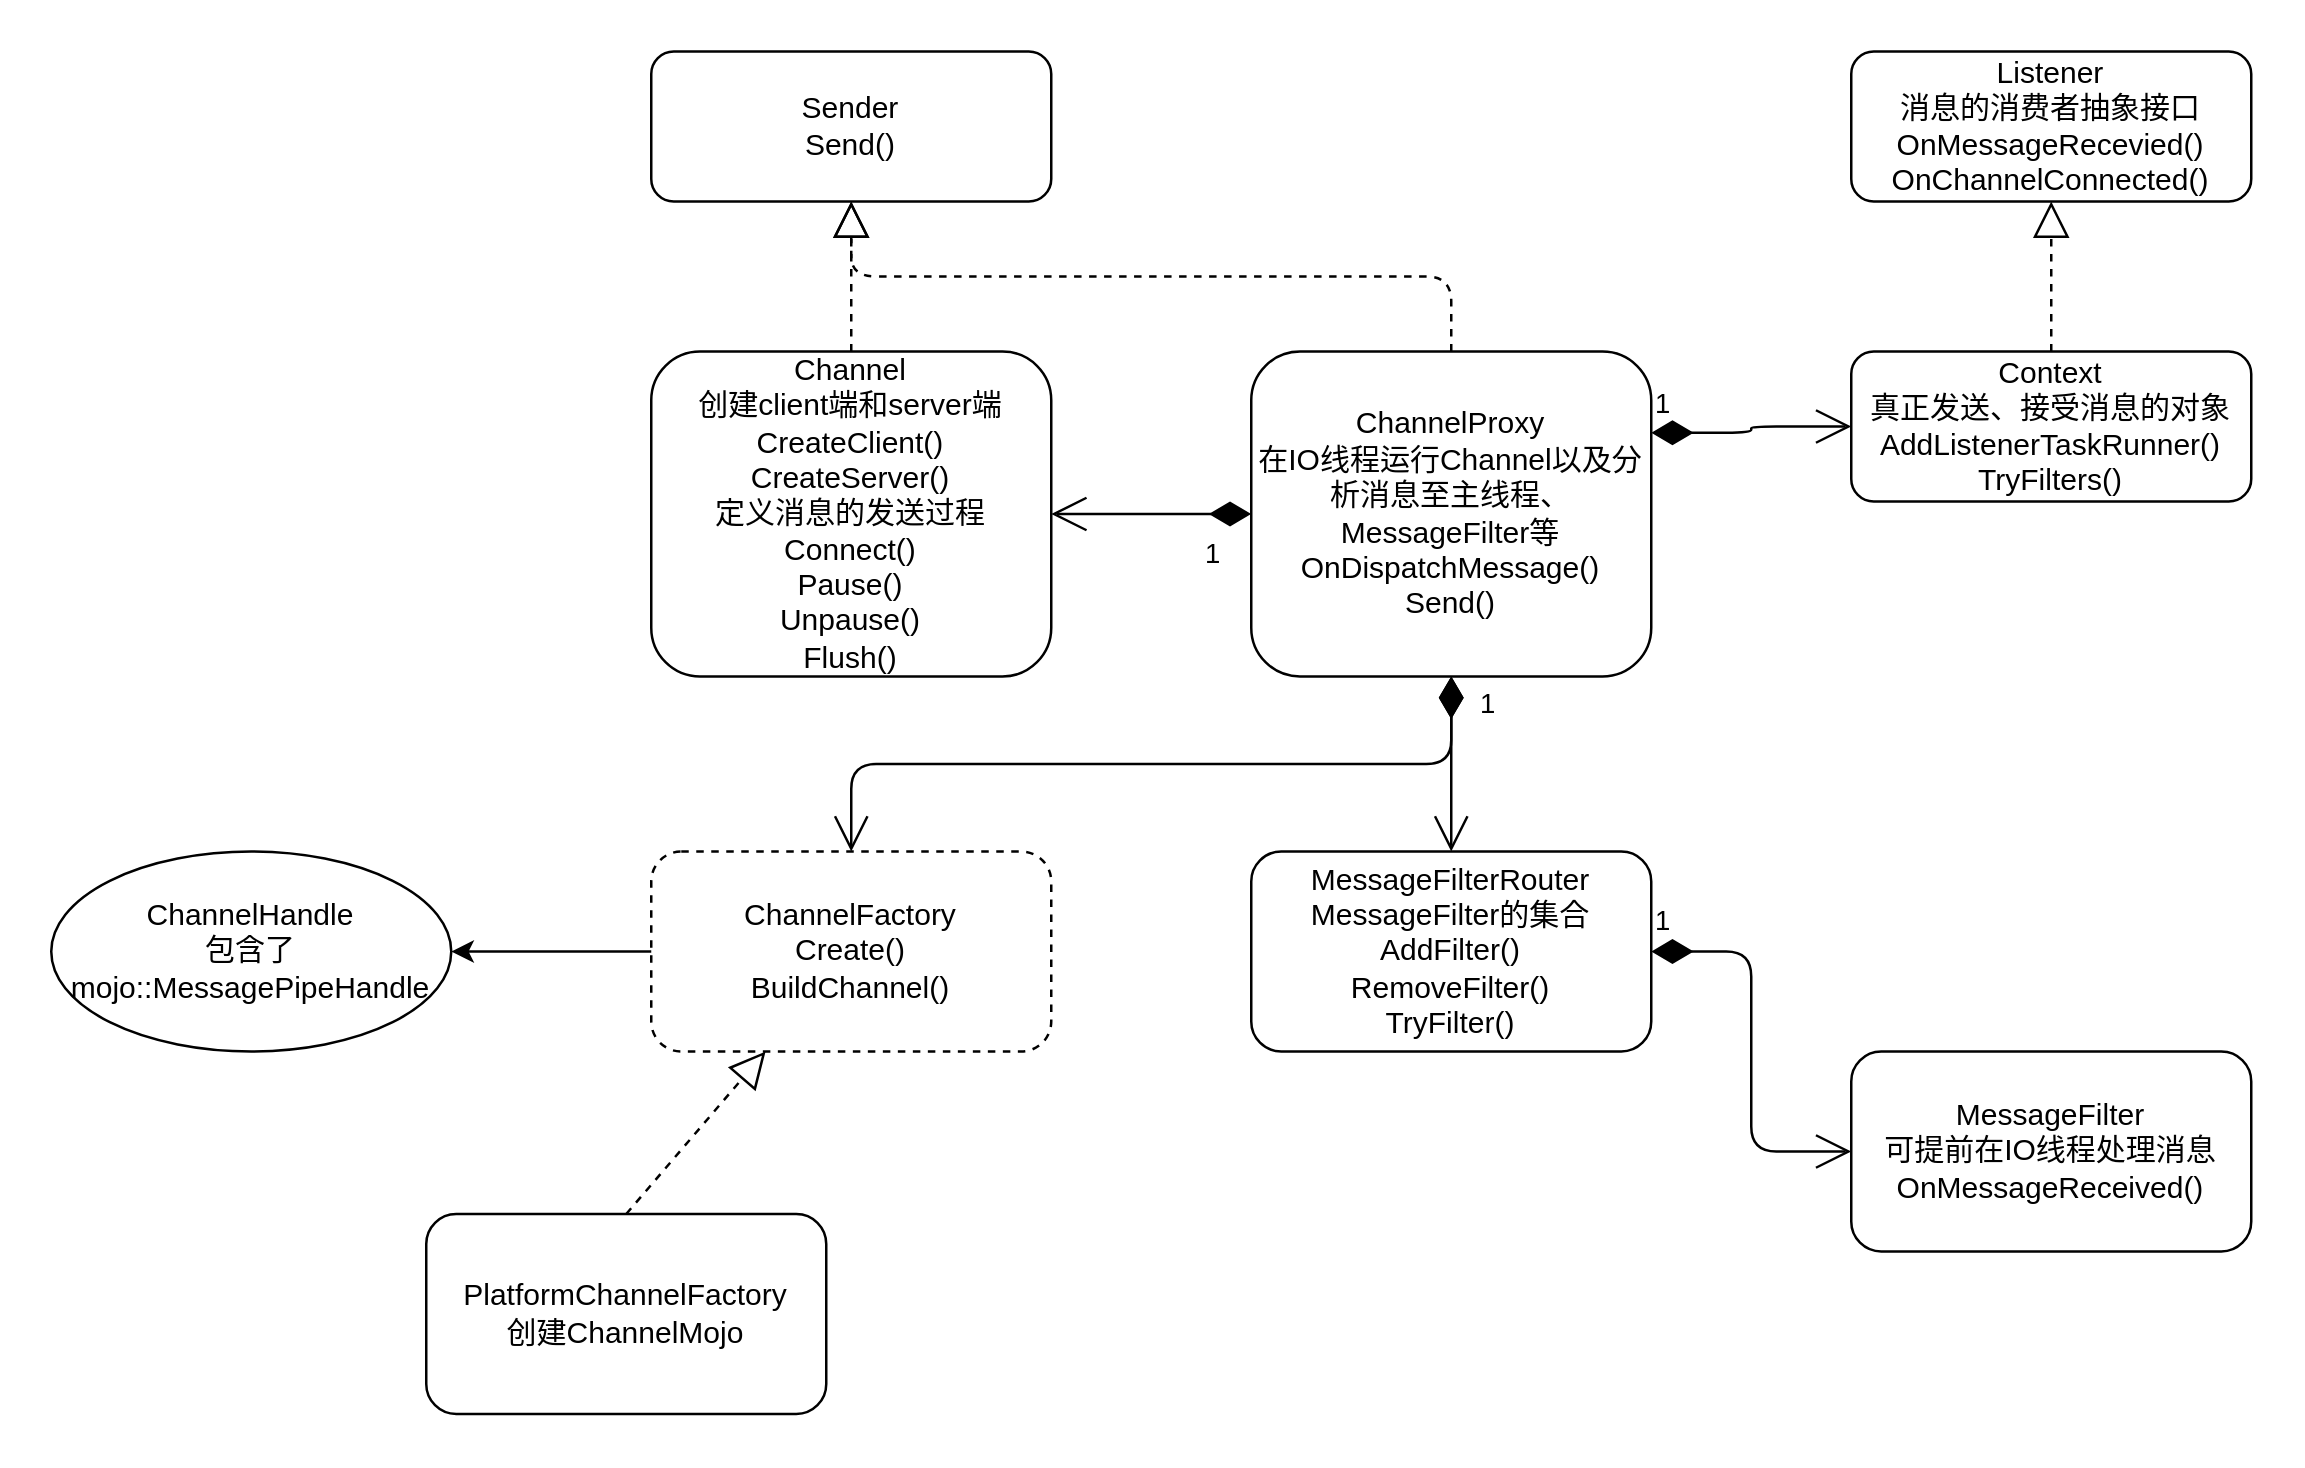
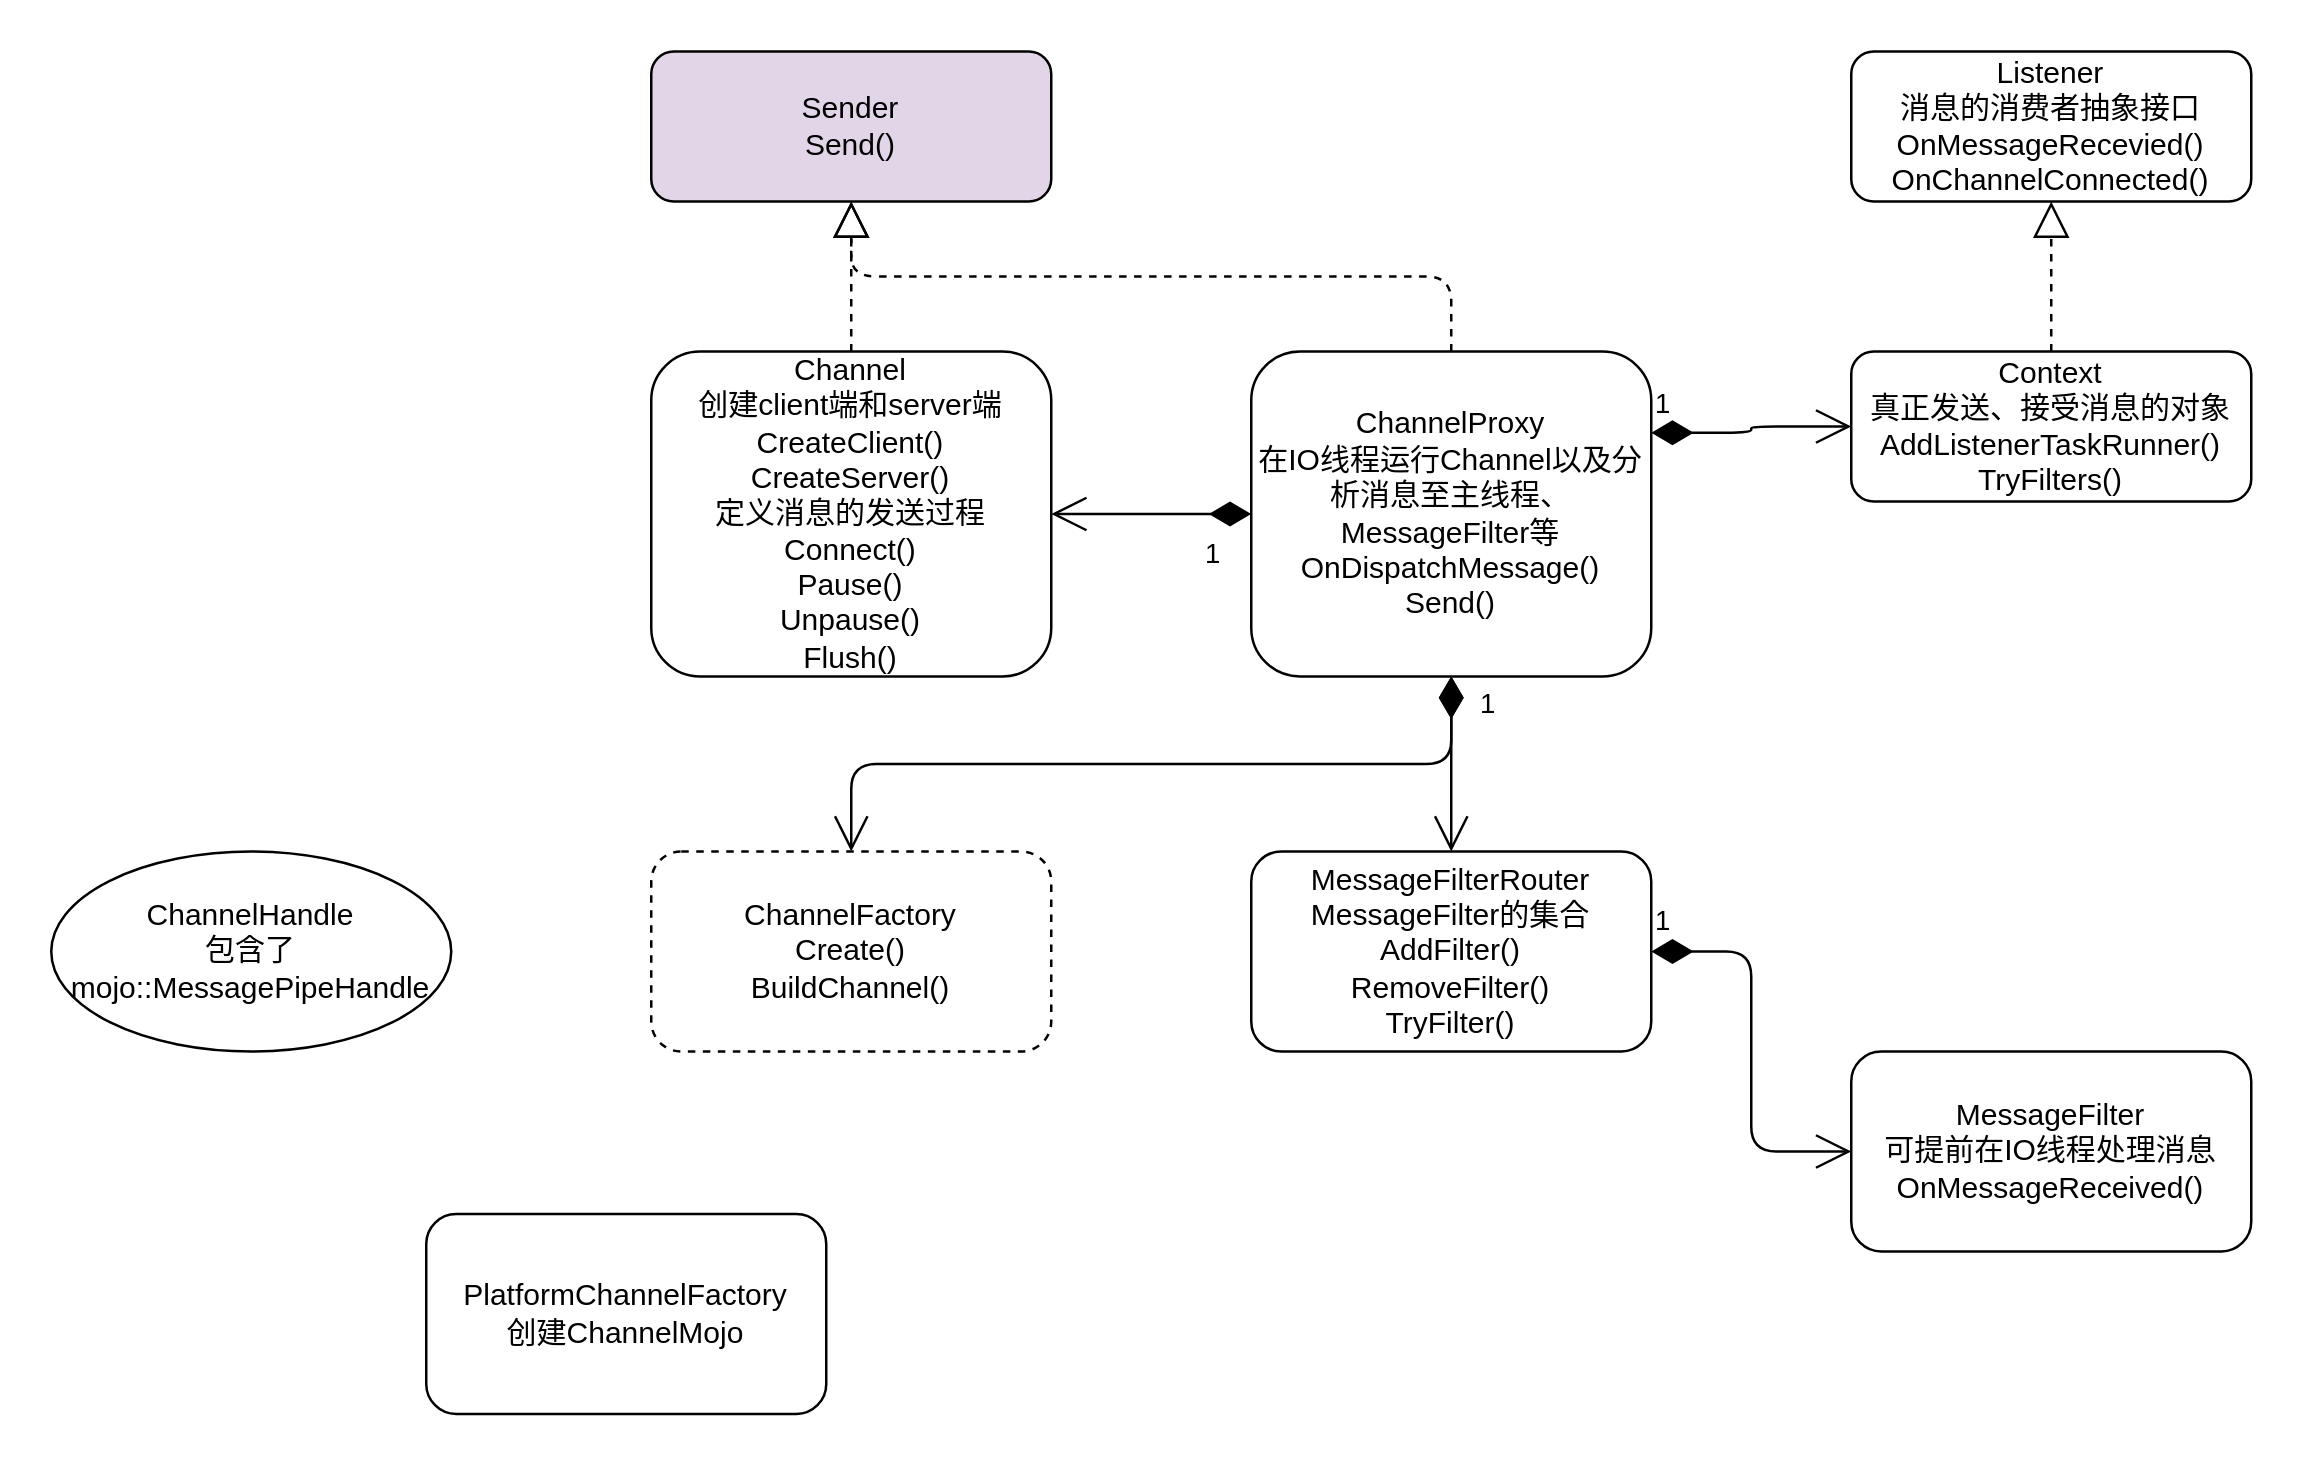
node "Sender Send()": fillcolor #ffffff -> #e1d5e7
edge "ChannelFactory Create() BuildChannel()" -> "ChannelHandle 包含了 mojo::MessagePipeHandle": removed
edge "PlatformChannelFactory 创建ChannelMojo" -> "ChannelFactory Create() BuildChannel()": removed
